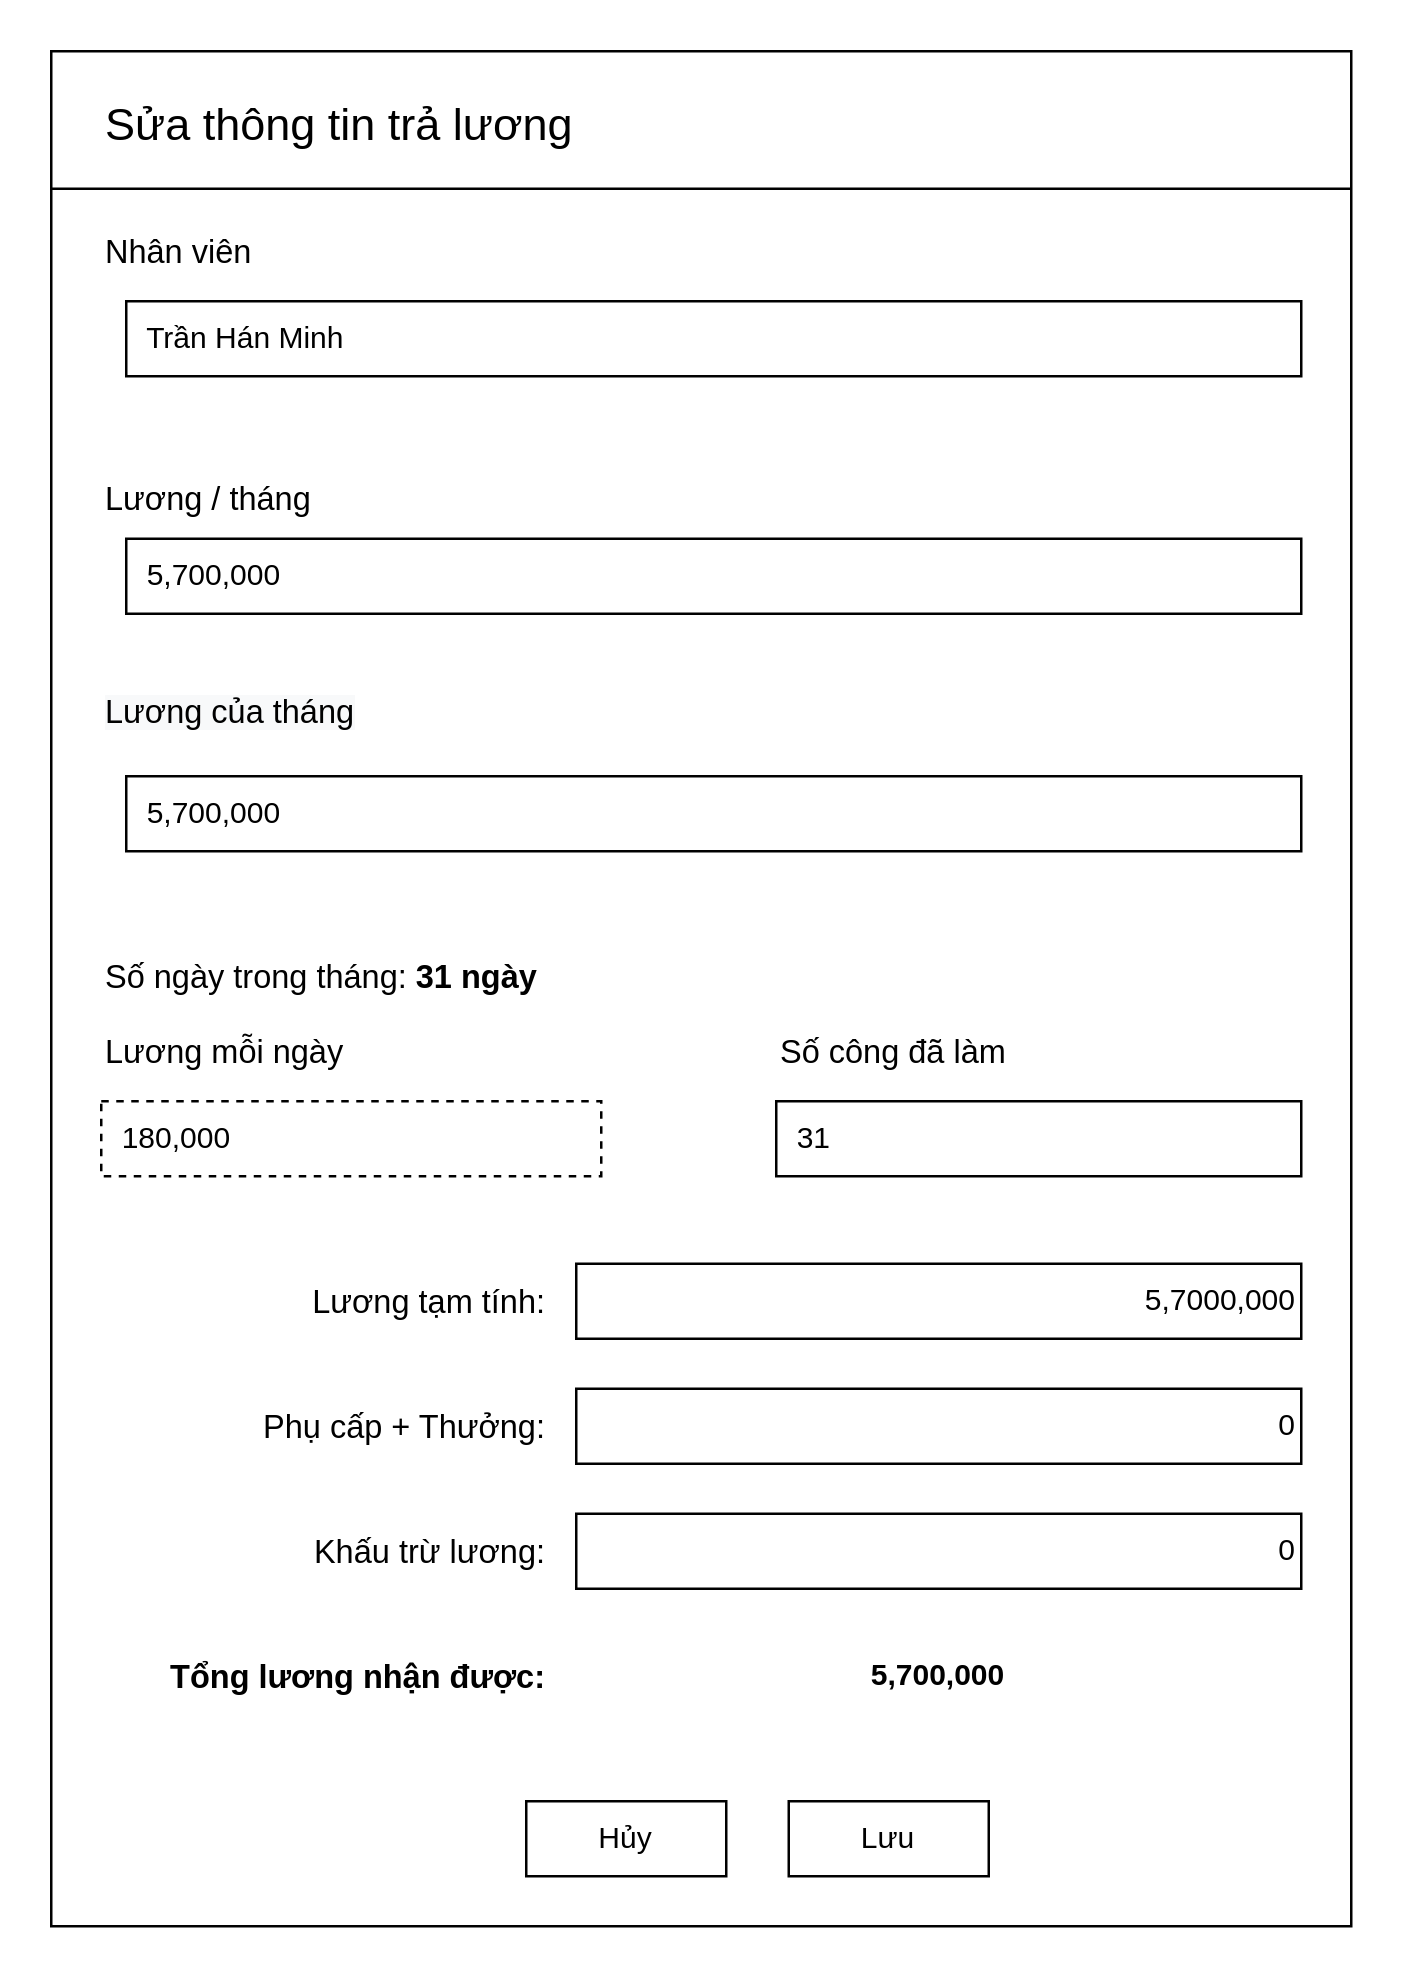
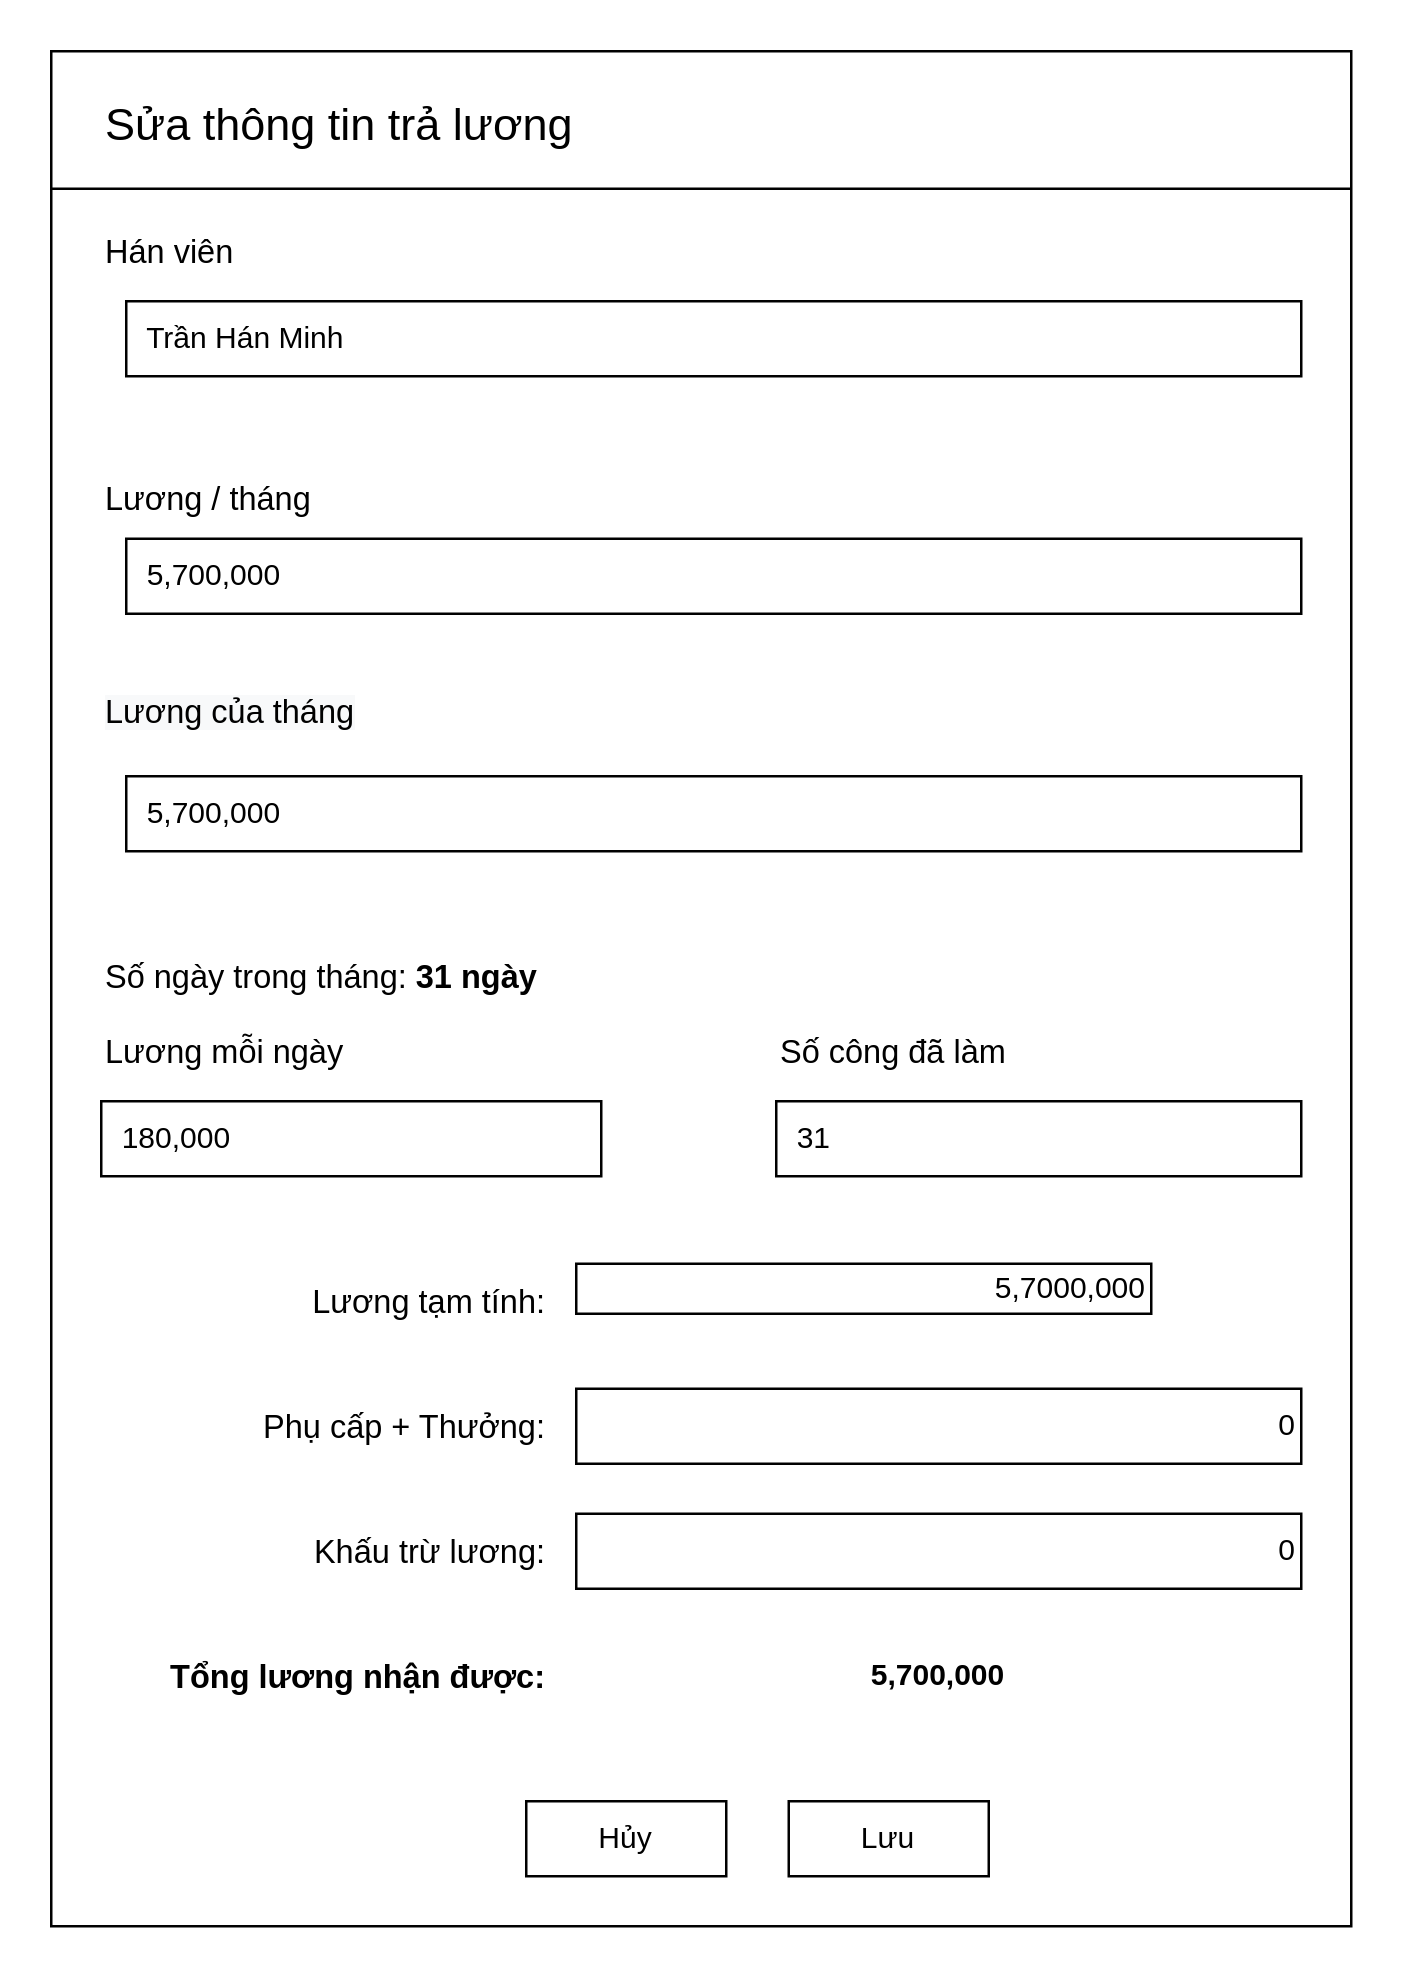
node "Nhân viên": label "Nhân viên" -> "Hán viên"
node "180,000": style dashed -> solid
node "5,7000,000": size 725x75 -> 575x50
